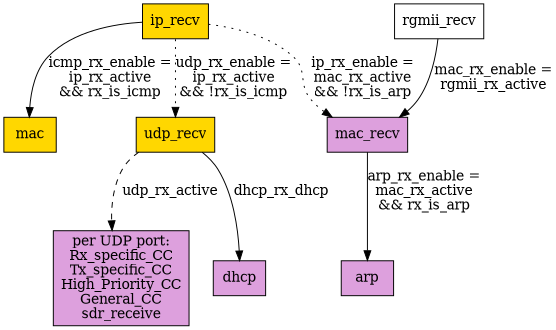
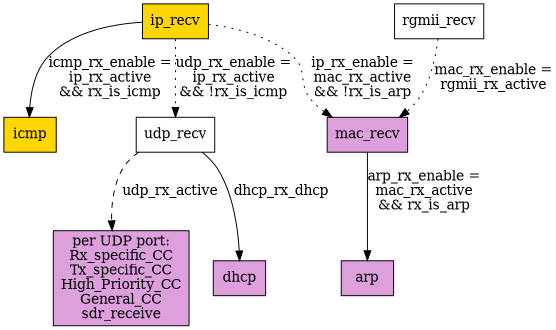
edge "rgmii_recv" -> "mac_recv": style solid -> dotted
node "mac": label "mac" -> "icmp"
node "udp_recv": fillcolor gold -> white
